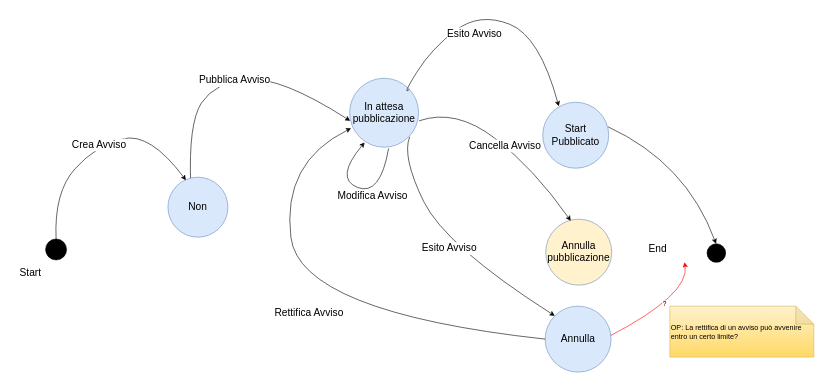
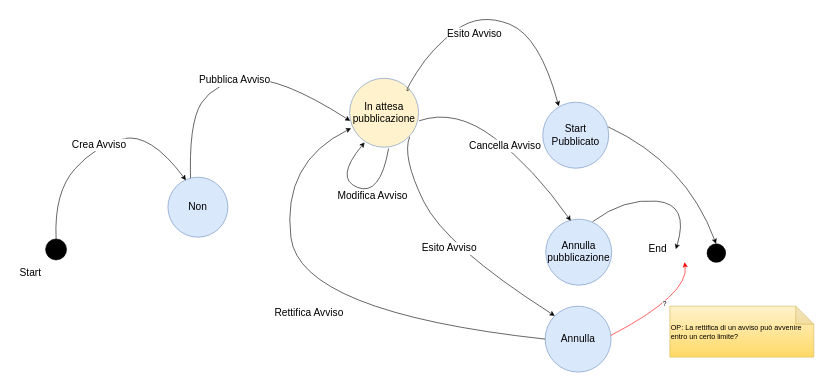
node "In attesa pubblicazione": fillcolor #dae8fc -> #fff2cc
edge "Annulla pubblicazione" -> "End": added
node "Annulla pubblicazione": fillcolor #fff2cc -> #dae8fc
